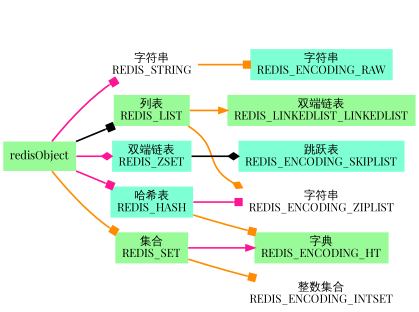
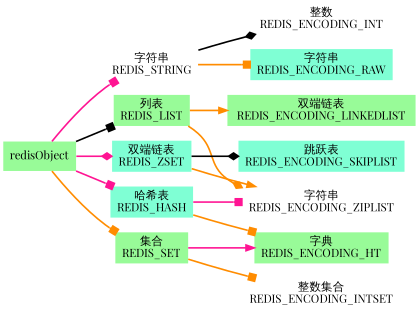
node "整数 REDIS_ENCODING_INT": added
node "双端链表 REDIS_LINKEDLIST_LINKEDLIST": label "双端链表 REDIS_LINKEDLIST_LINKEDLIST" -> "双端链表 REDIS_ENCODING_LINKEDLIST"
edge "双端链表 REDIS_ZSET" -> "字符串 REDIS_ENCODING_ZIPLIST": added
